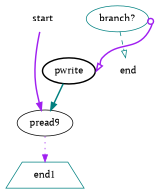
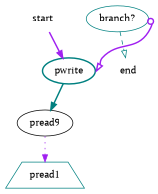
edge "start" -> "pread9": now "start" -> "pwrite"
node "pwrite": color black -> teal
node "end1": label "end1" -> "pread1"
